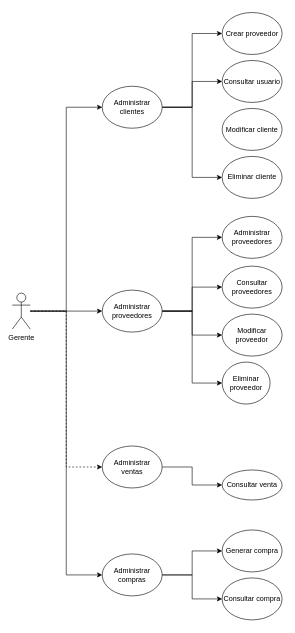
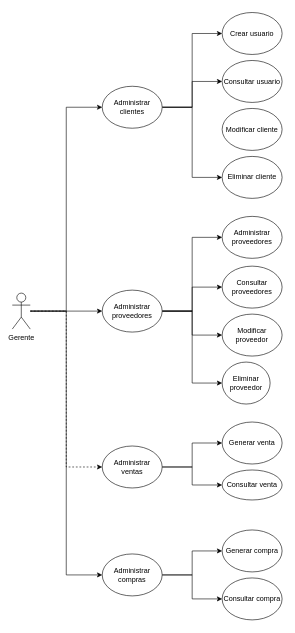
node "Crear proveedor": label "Crear proveedor" -> "Crear usuario"
edge "Administrar ventas" -> "Generar venta": added
node "Generar venta": added
